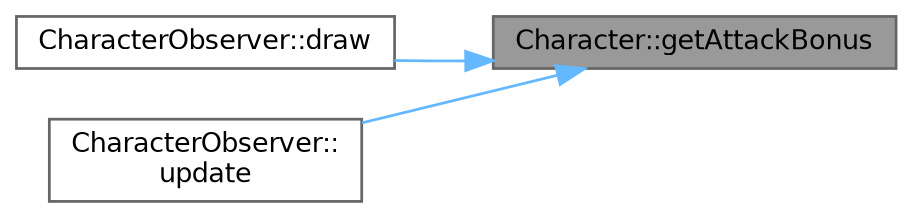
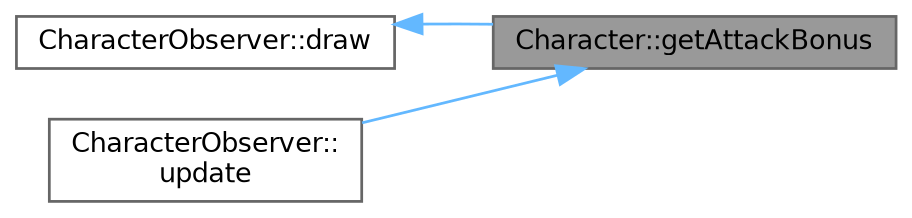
edge "CharacterObserver::draw" -> "Character::getAttackBonus": reversed
